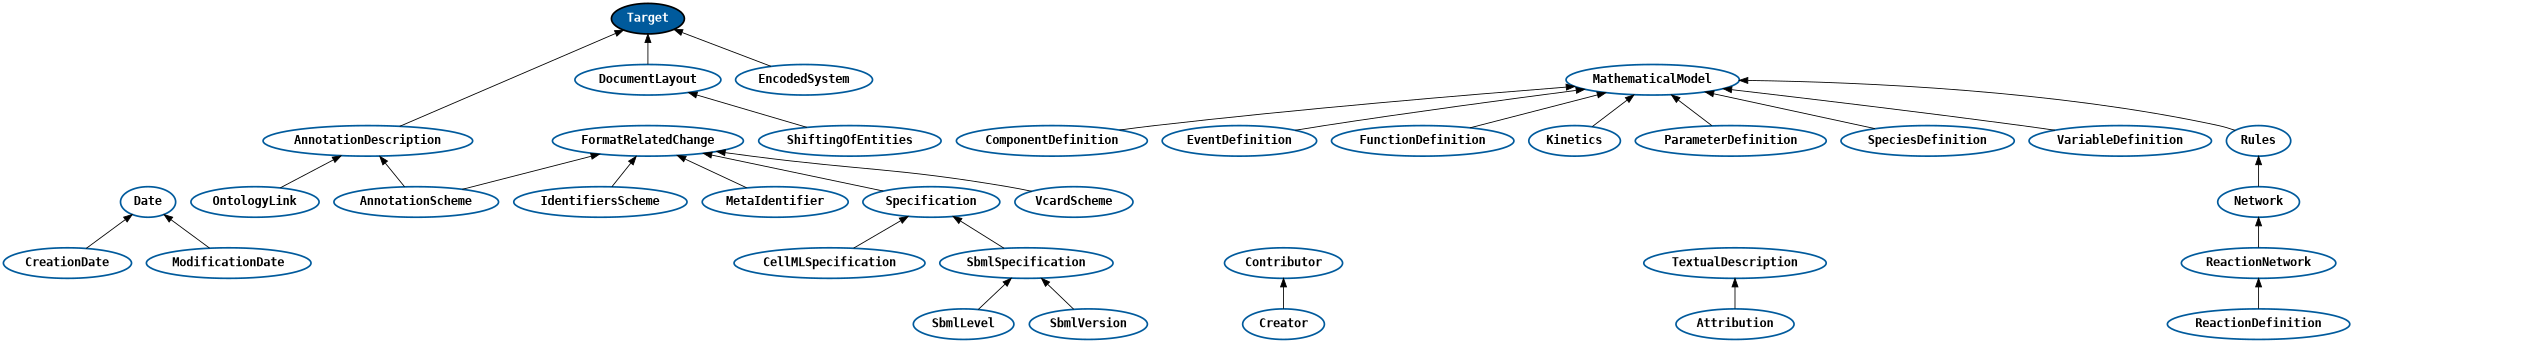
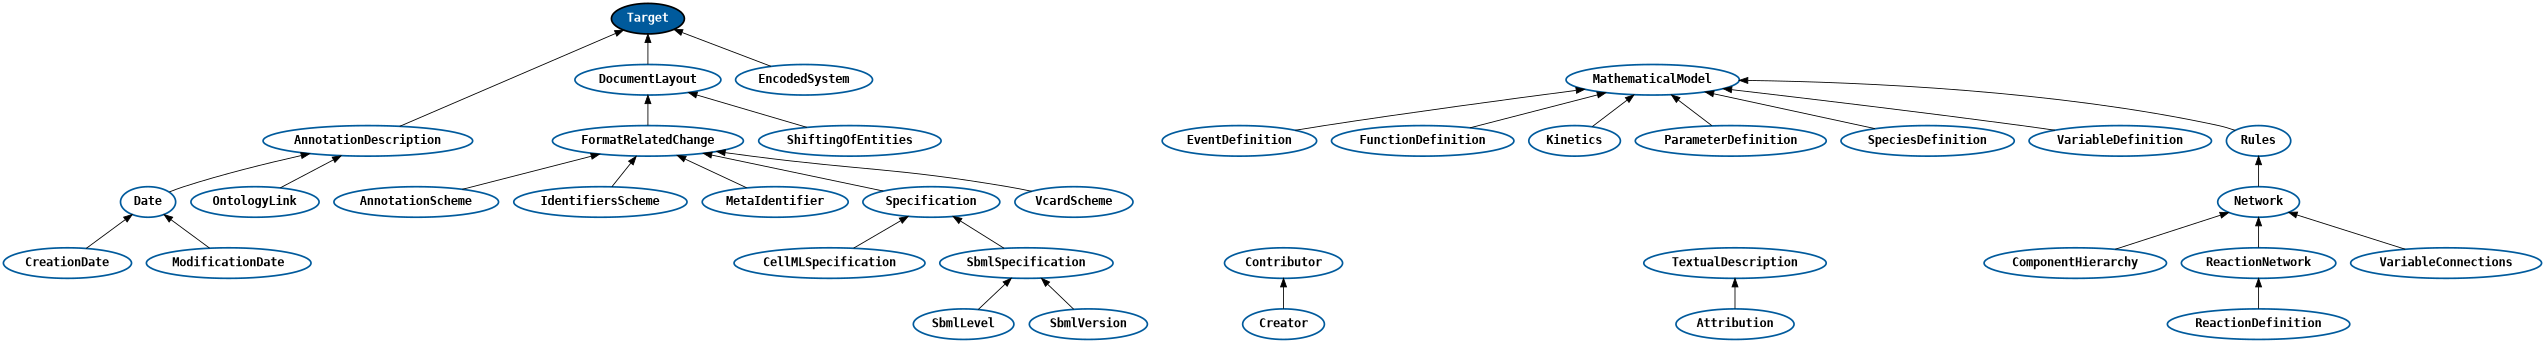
edge "FormatRelatedChange" -> "DocumentLayout": added
node "ComponentDefinition": removed
edge "AnnotationScheme" -> "AnnotationDescription": now "Date" -> "AnnotationDescription"
node "ComponentHierarchy": added
node "VariableConnections": added
